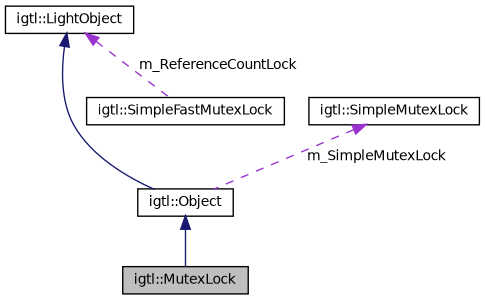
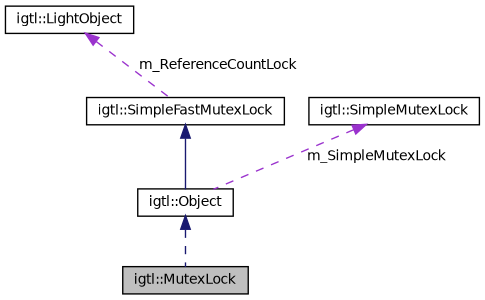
edge "igtl::Object" -> "igtl::LightObject": now "igtl::Object" -> "igtl::SimpleFastMutexLock"
edge "igtl::MutexLock" -> "igtl::Object": style solid -> dashed
